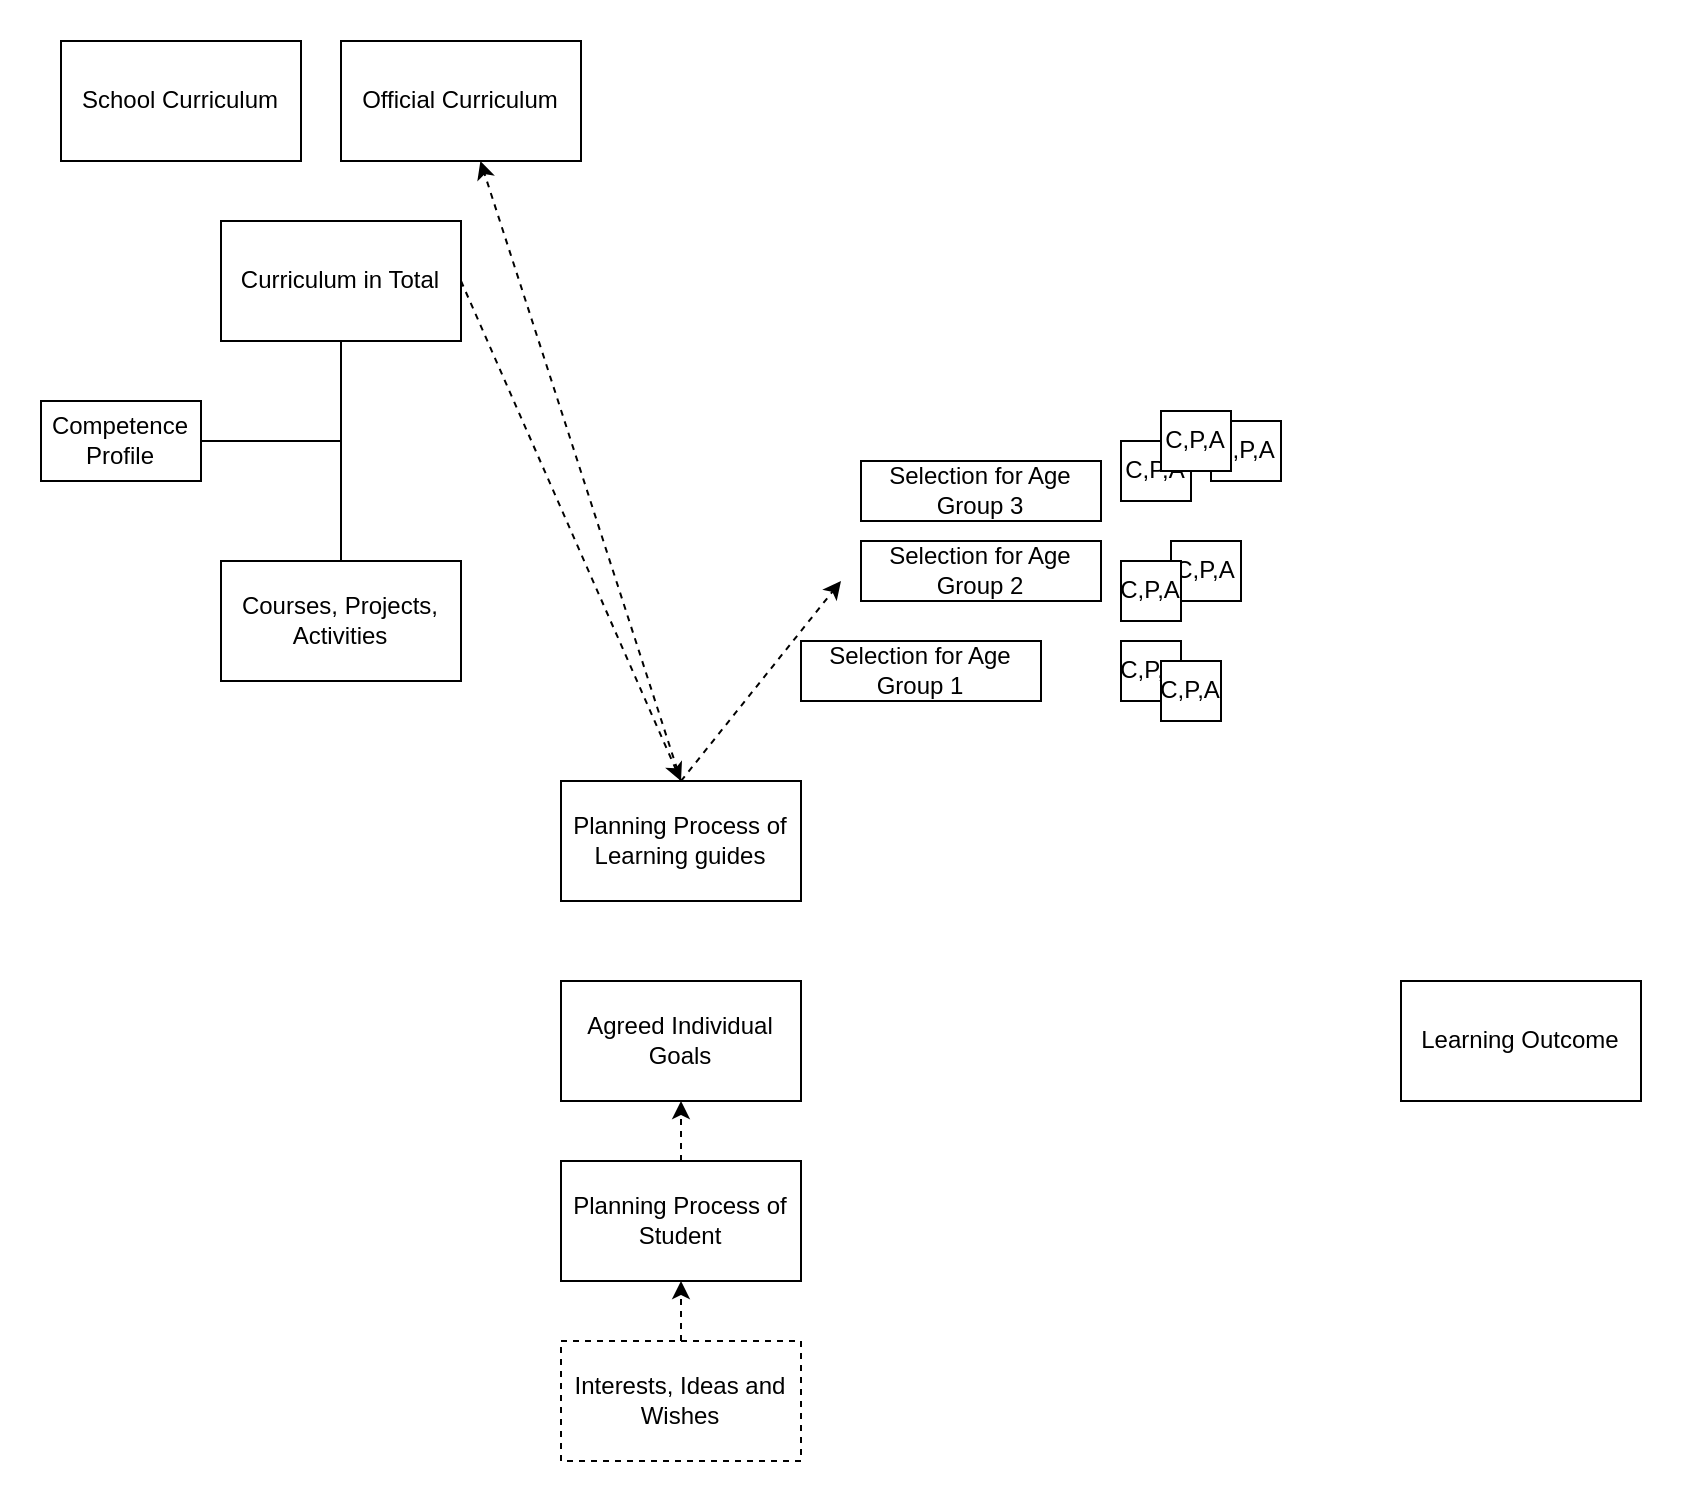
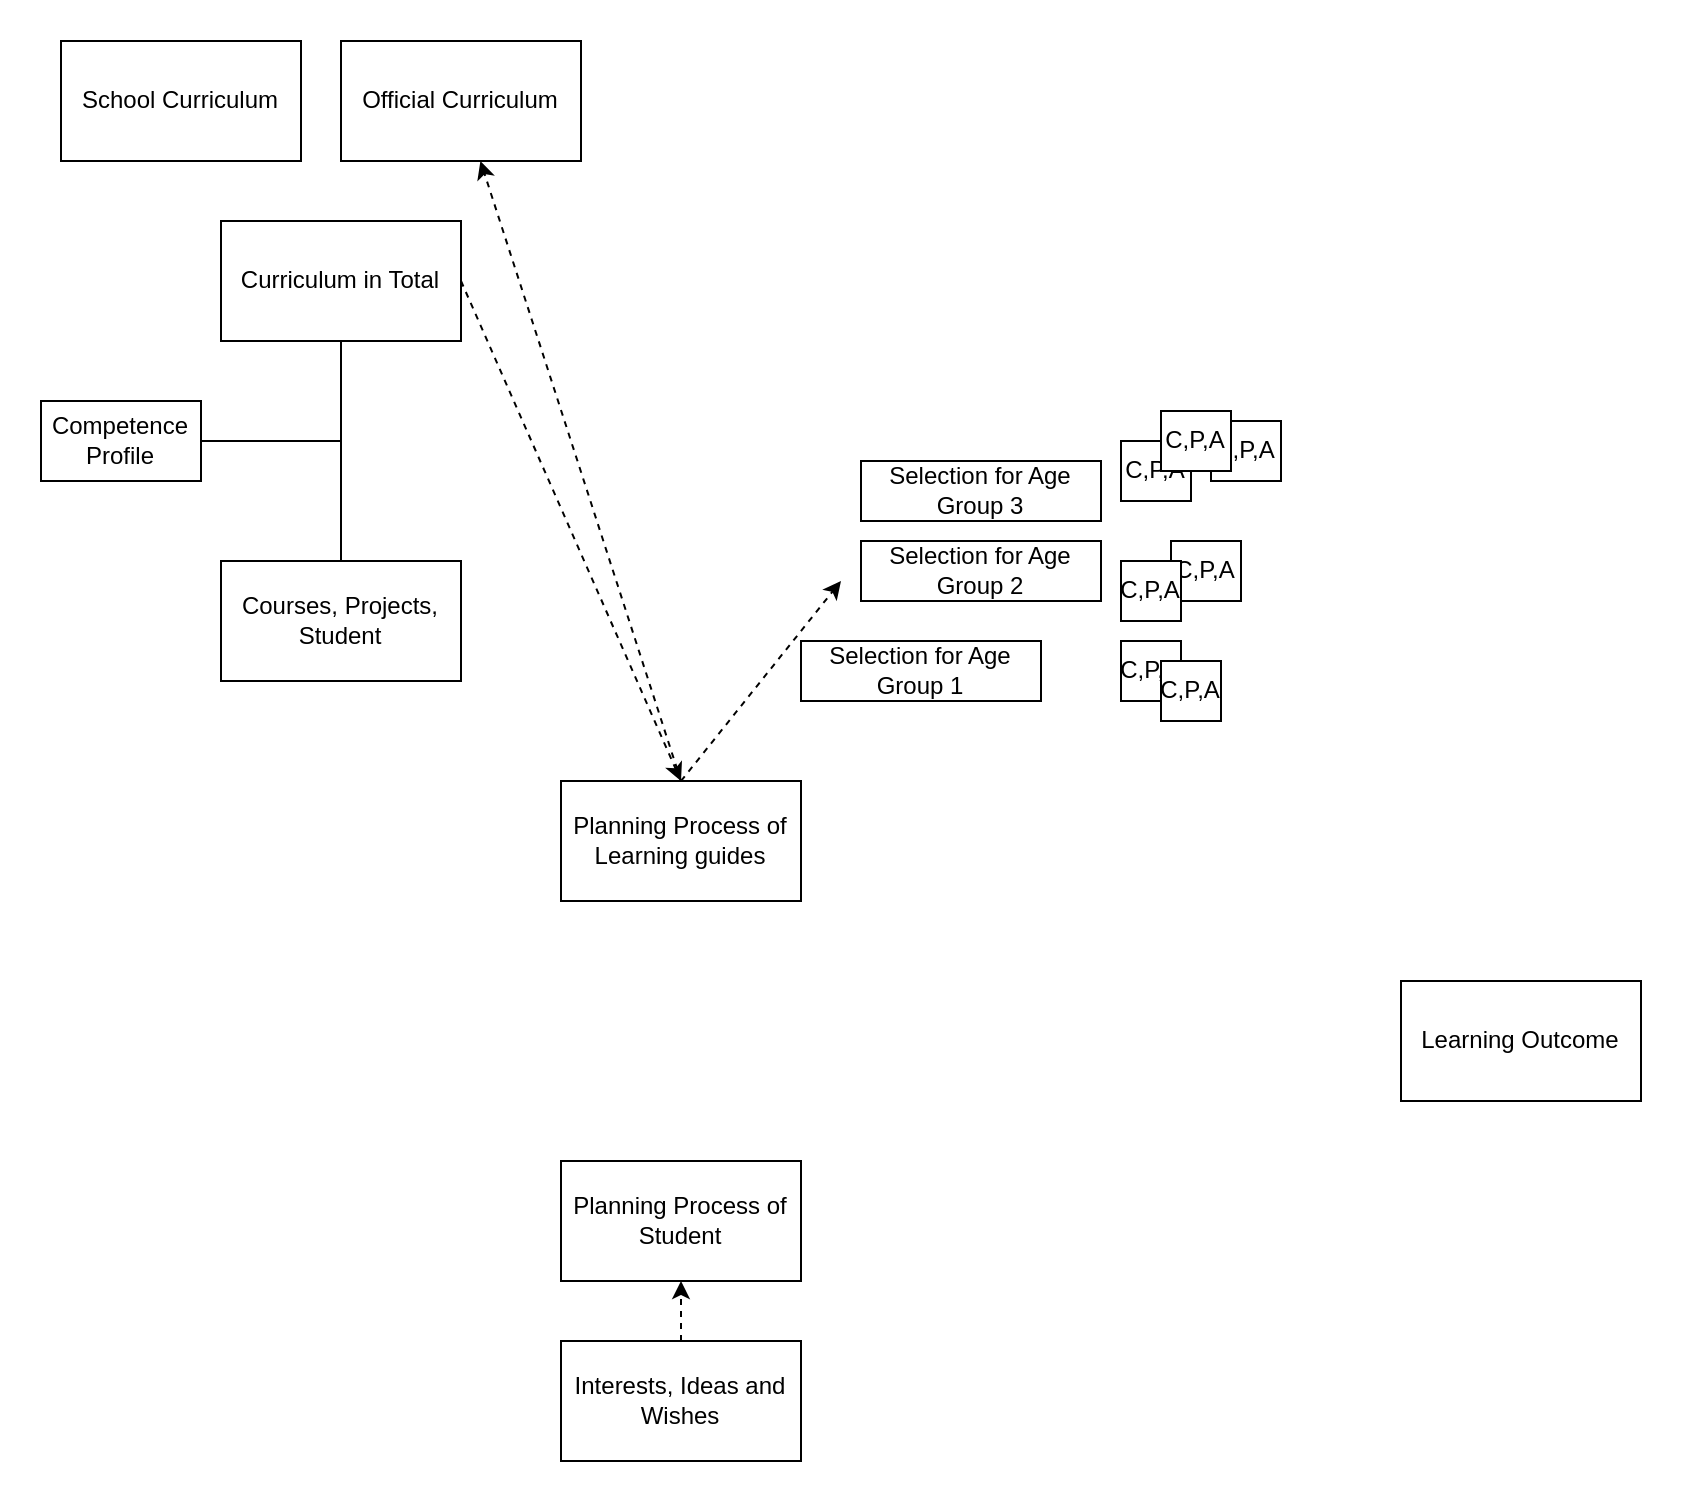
node "Courses, Projects, Activities": label "Courses, Projects, Activities" -> "Courses, Projects, Student"
node "Agreed Individual Goals": removed
edge "Planning Process of Student" -> "Agreed Individual Goals": removed
node "Interests, Ideas and Wishes": style dashed -> solid
